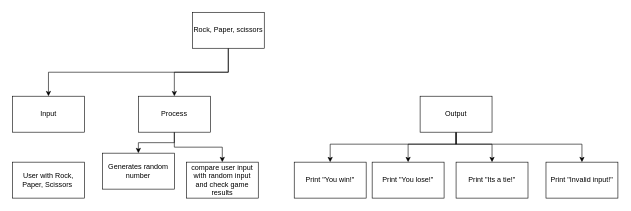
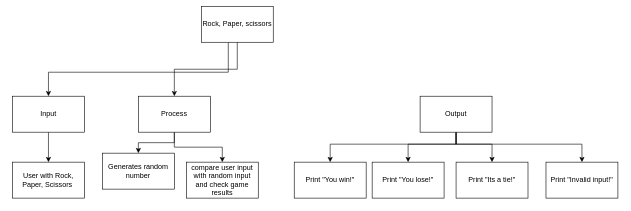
node "Rock, Paper, scissors": moved (228, 30) -> (237, 24)
edge "Input" -> "User with Rock, Paper, Scissors": added
